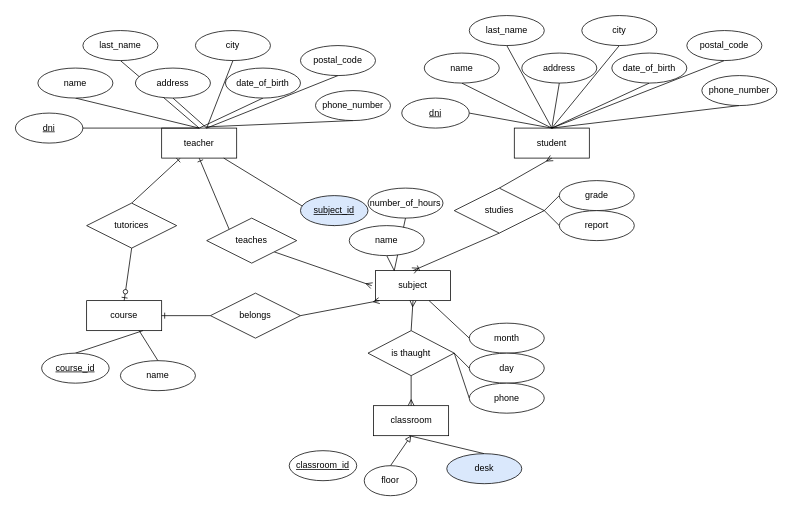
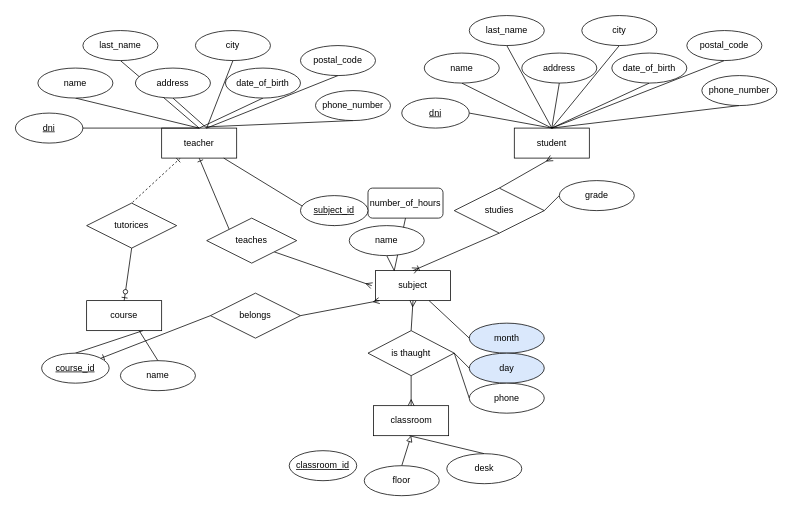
edge "tutorices" -> "teacher": style solid -> dashed
node "number_of_hours": shape ellipse -> rounded rectangle
node "subject_id": fillcolor #dae8fc -> #ffffff
edge "studies" -- "report": removed
node "report": removed
edge "belongs" -> "course": now "belongs" -> "course_id"
node "month": fillcolor #ffffff -> #dae8fc
node "day": fillcolor #ffffff -> #dae8fc
node "desk": fillcolor #dae8fc -> #ffffff
node "floor": size 53x30 -> 75x30
